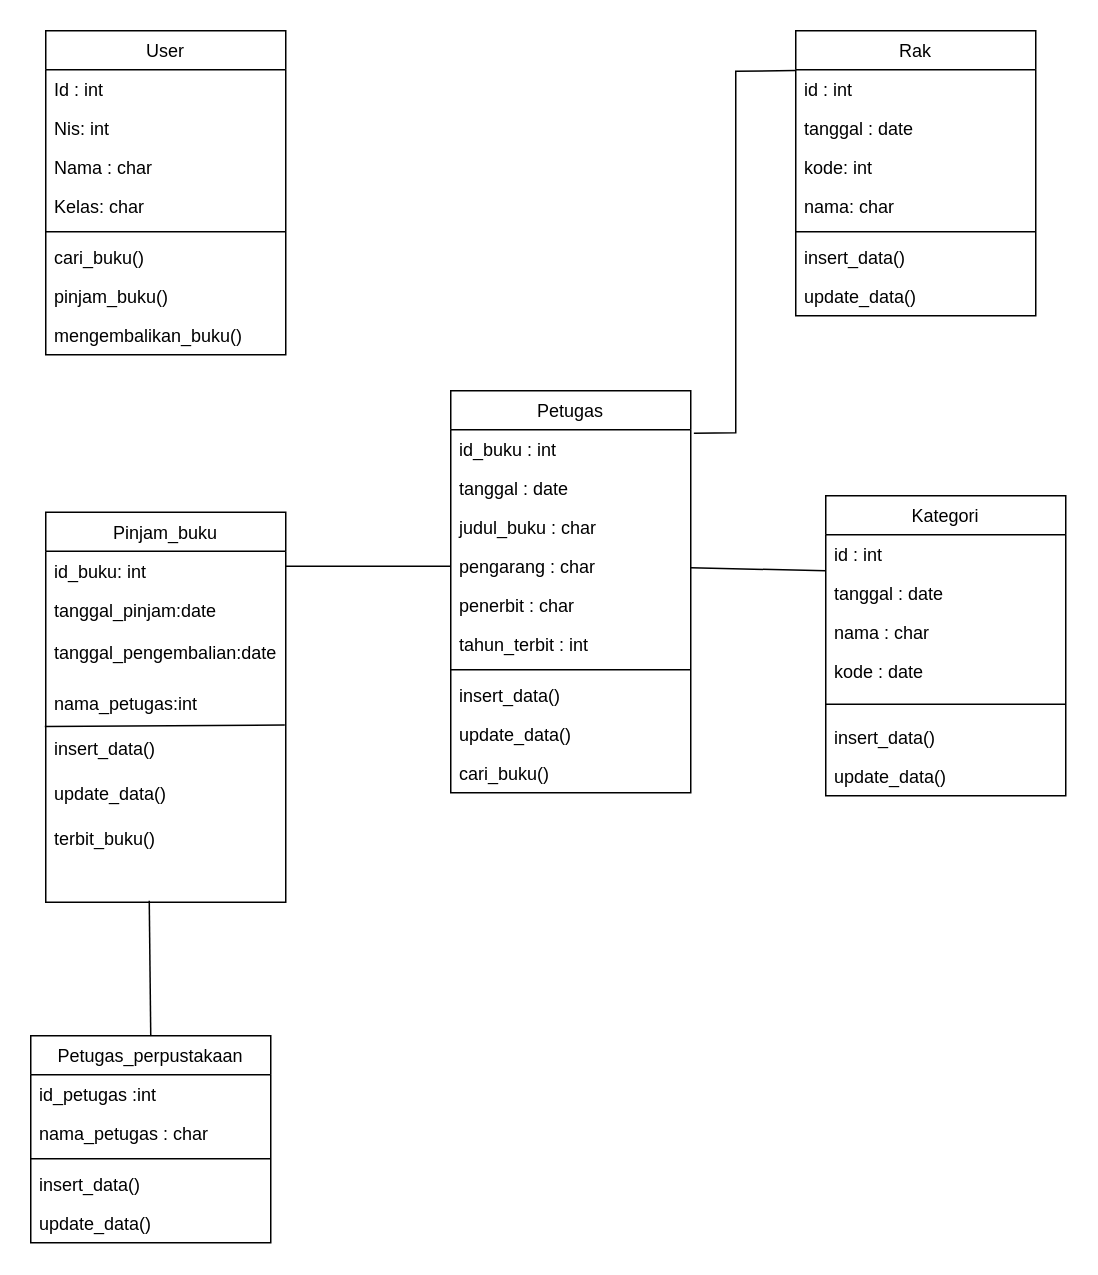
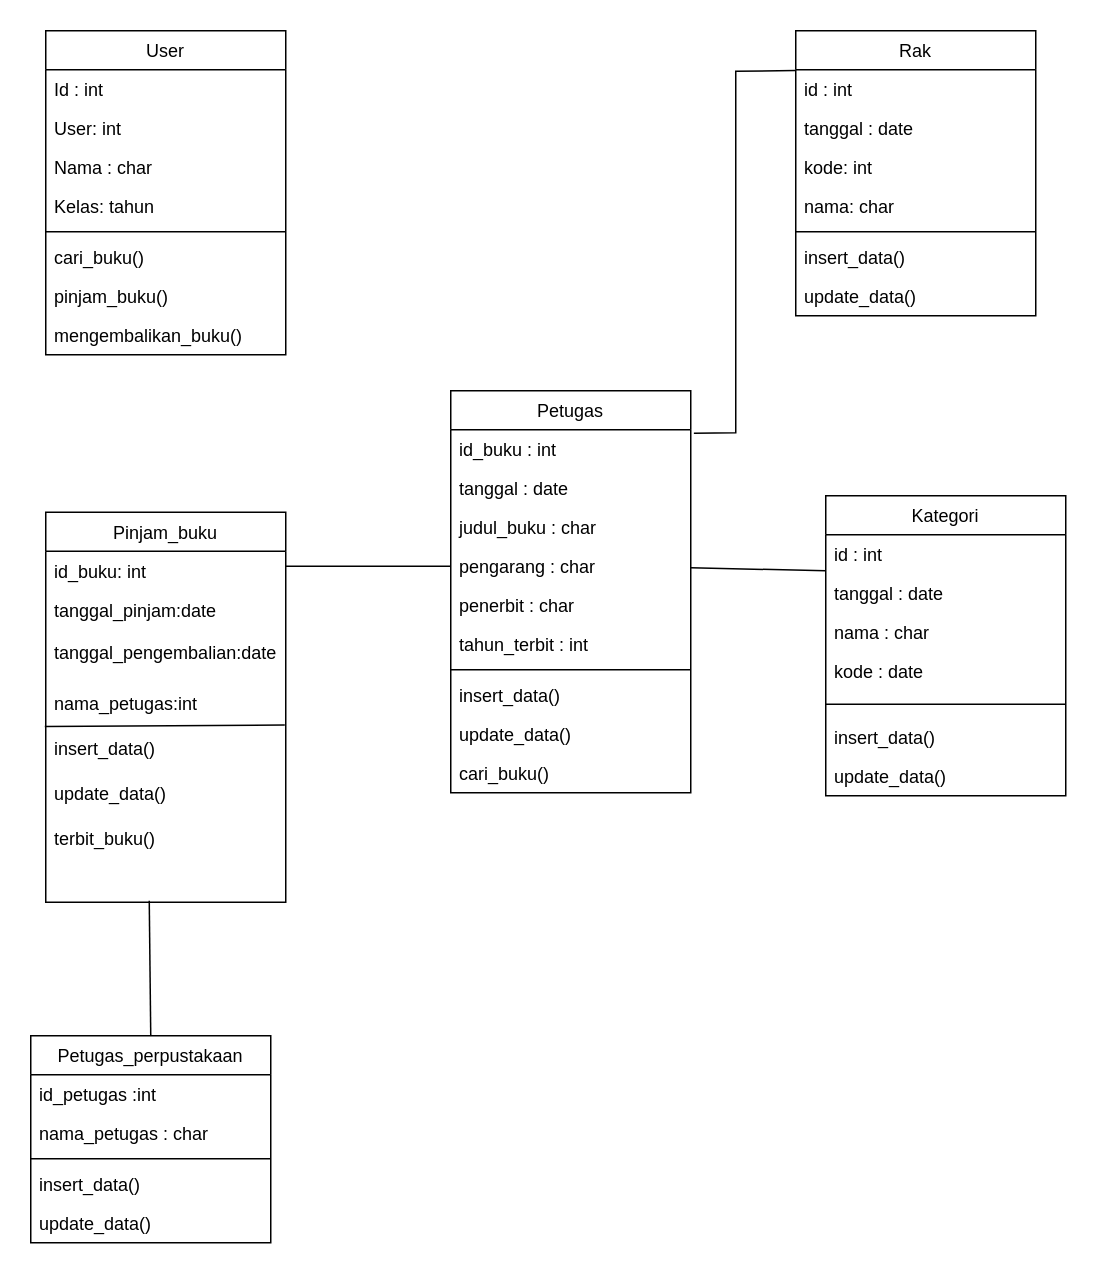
node "Nis: int": label "Nis: int" -> "User: int"
node "Kelas: char": label "Kelas: char" -> "Kelas: tahun"
